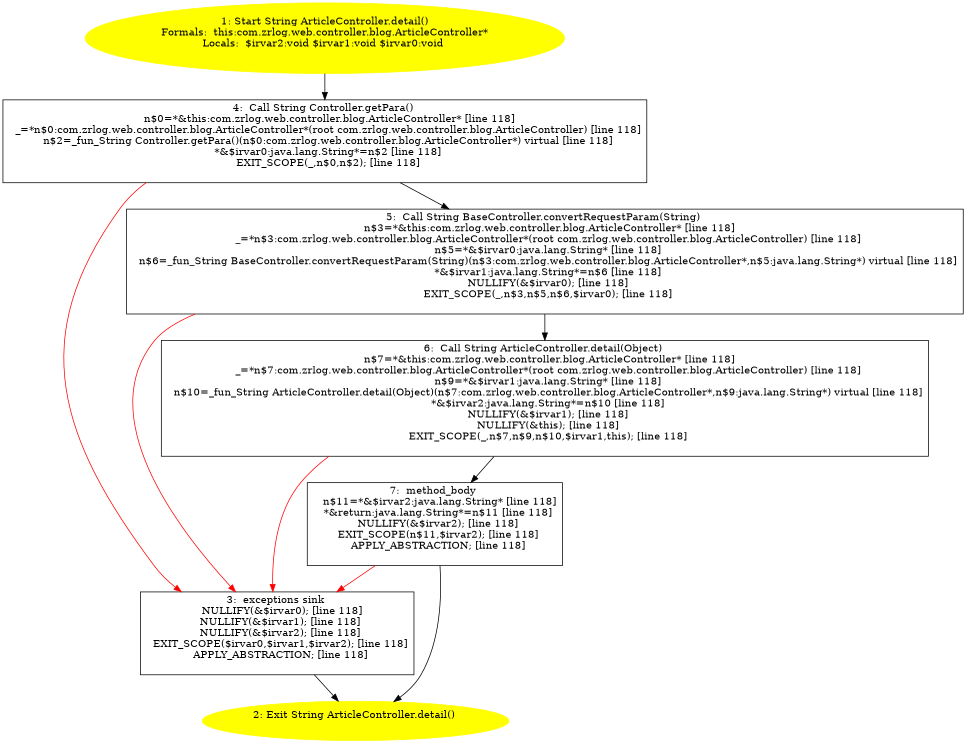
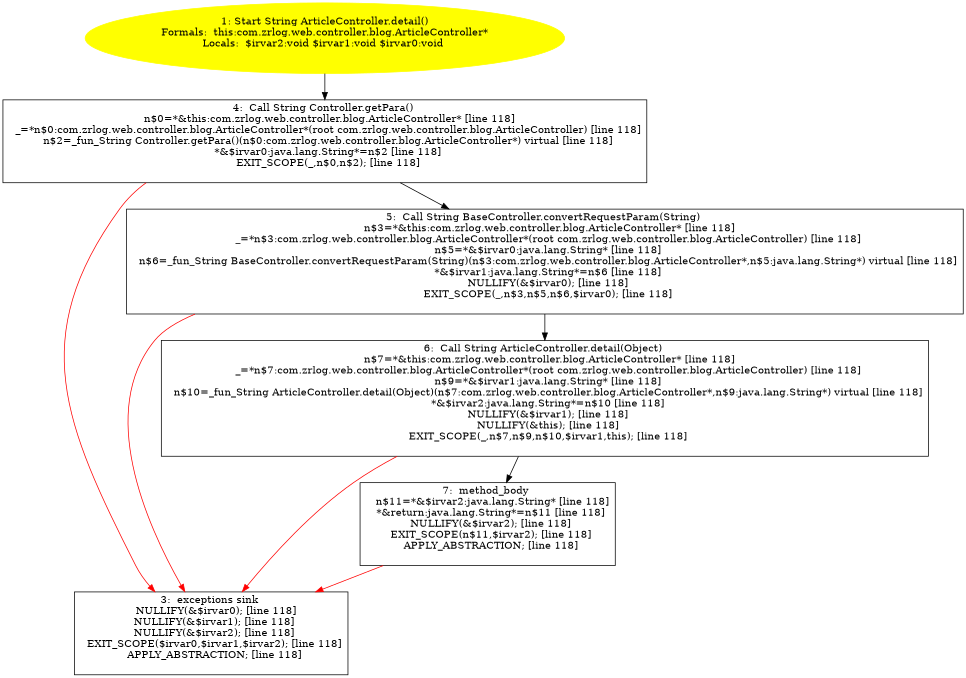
node "2: Exit String ArticleController.detail()": removed
